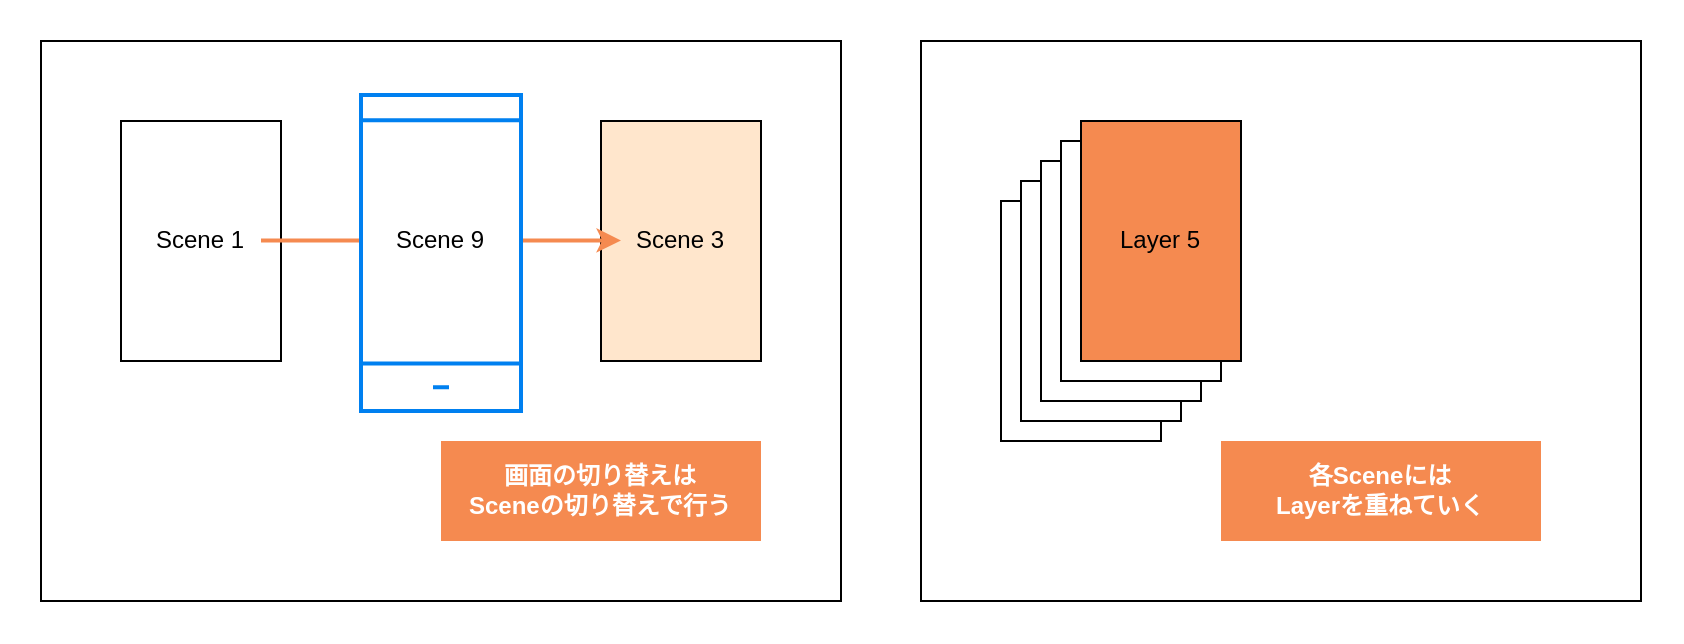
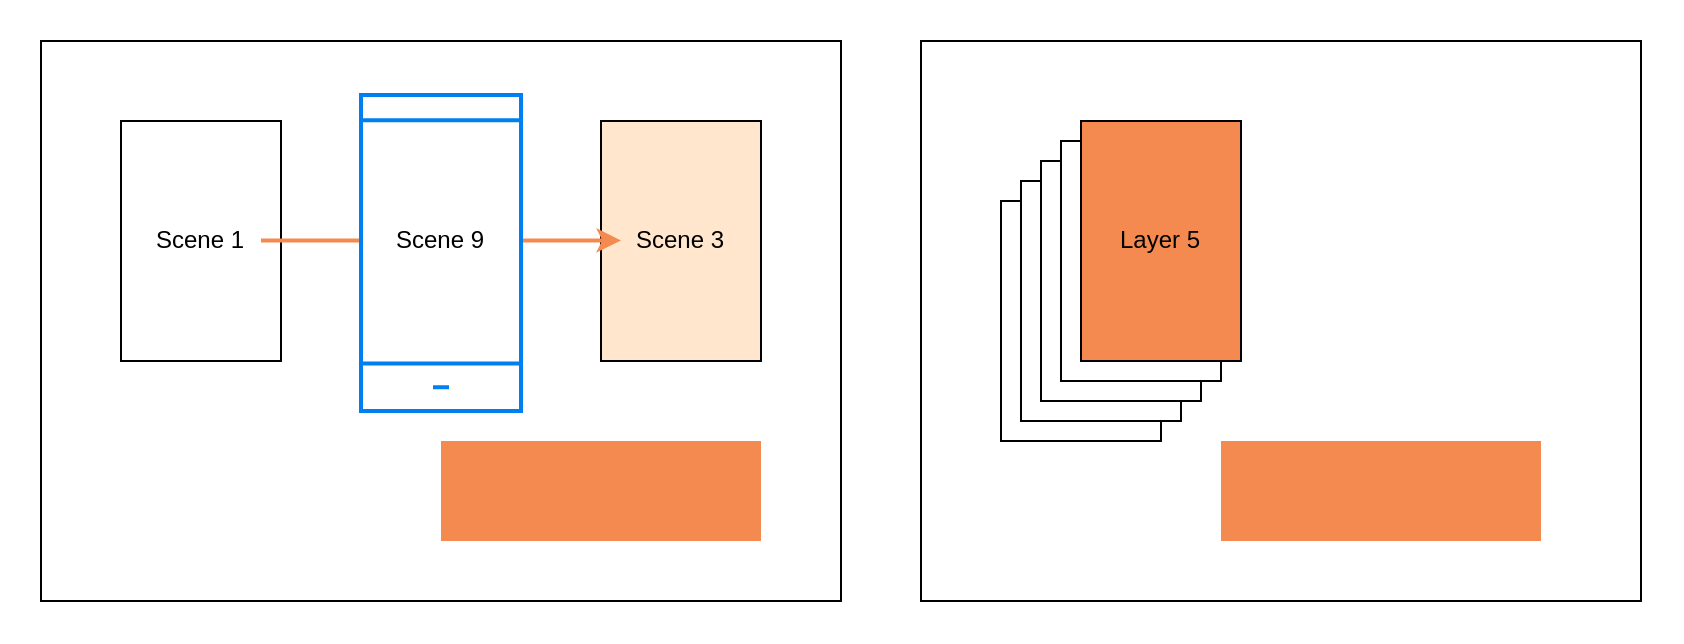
node "画面の切り替えは Sceneの切り替えで行う": removed
node "各Sceneには Layerを重ねていく": removed
